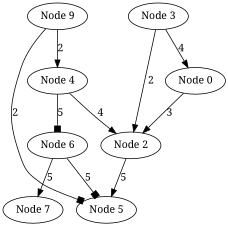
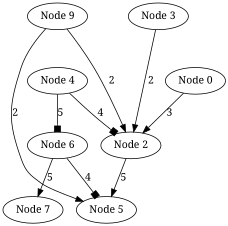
edge "Node 9" -> "Node 4": now "Node 9" -> "Node 2"
edge "Node 3" -> "Node 0": removed, label "4"
edge "Node 4" -> "Node 2": arrowhead normal -> box
edge "Node 9" -> "Node 5": arrowhead box -> normal
edge "Node 6" -> "Node 5": label "5" -> "4"
